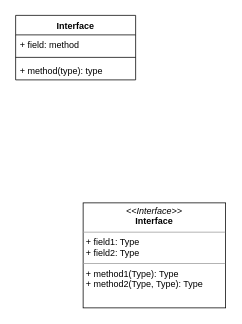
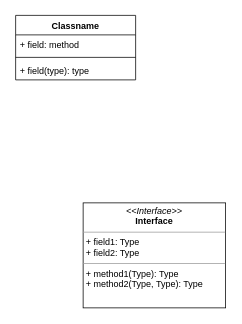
node "Interface": label "Interface" -> "Classname"
node "+ method(type): type": label "+ method(type): type" -> "+ field(type): type"
